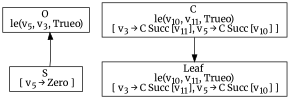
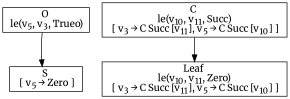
node "C": text ", Trueo)" -> ", Succ)"
edge "S" -> "O": reversed
node "Leaf": text ", Trueo)" -> ", Zero)"
